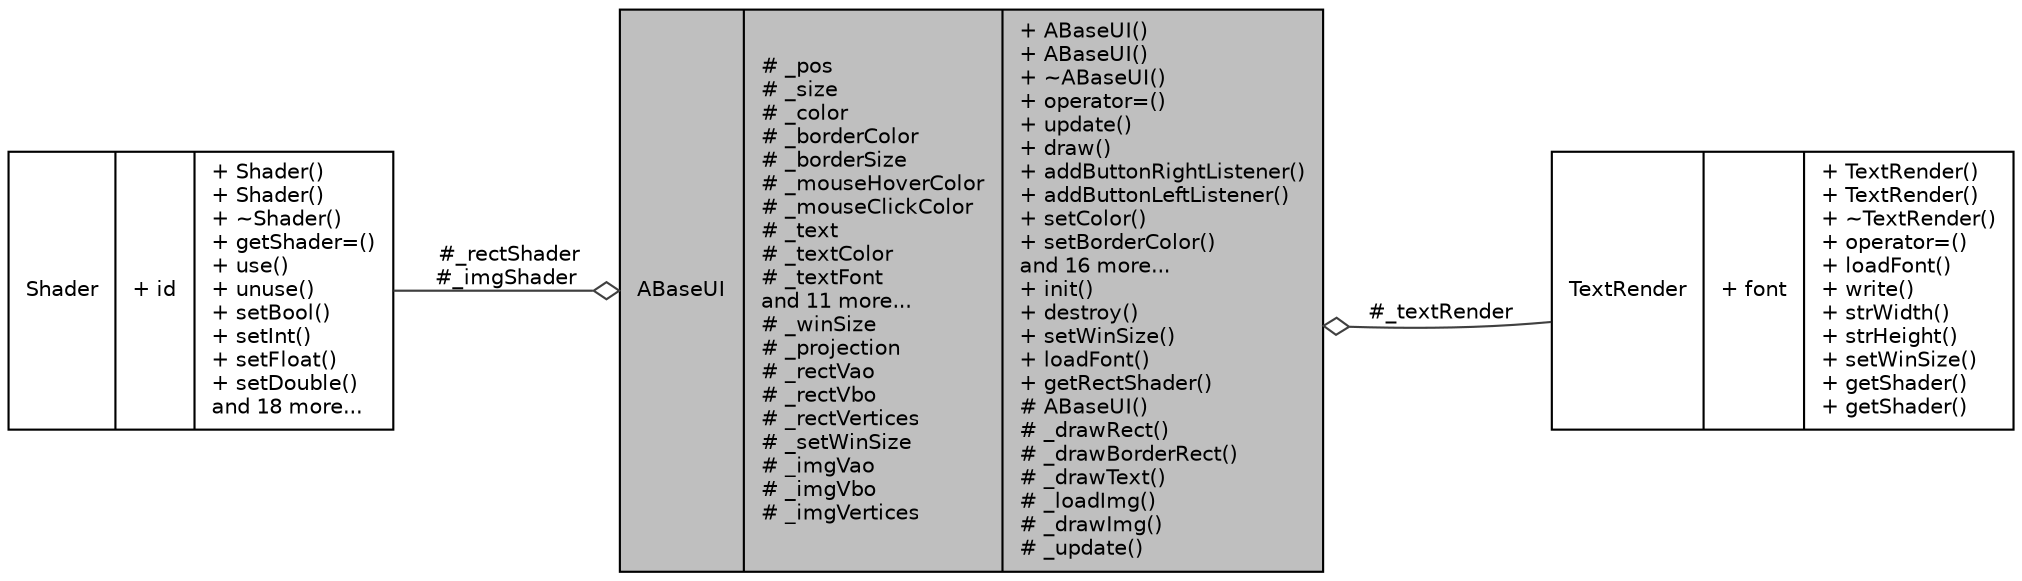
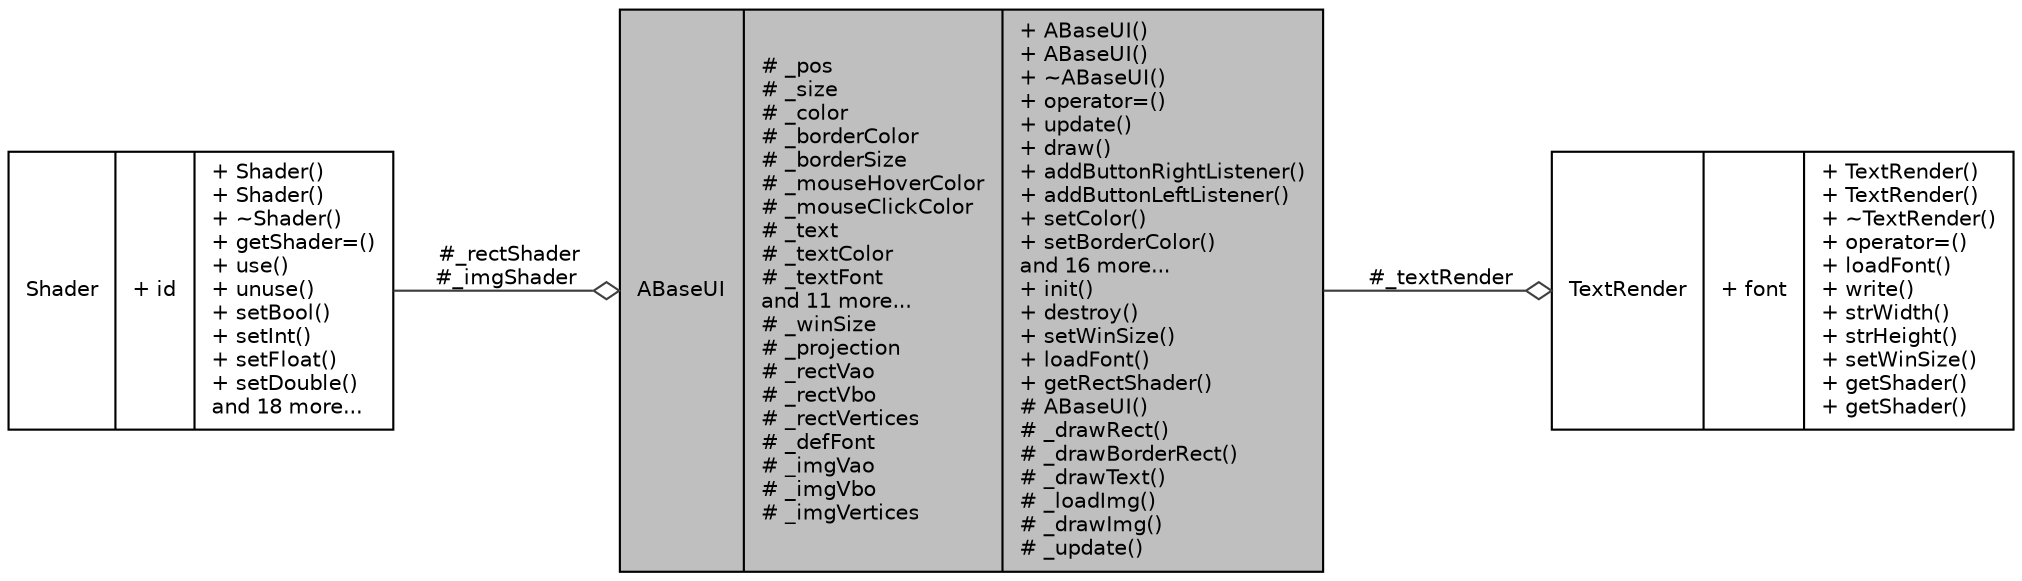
edge "TextRender" -> "ABaseUI": reversed
node "ABaseUI": text "# _setWinSize" -> "# _defFont"
